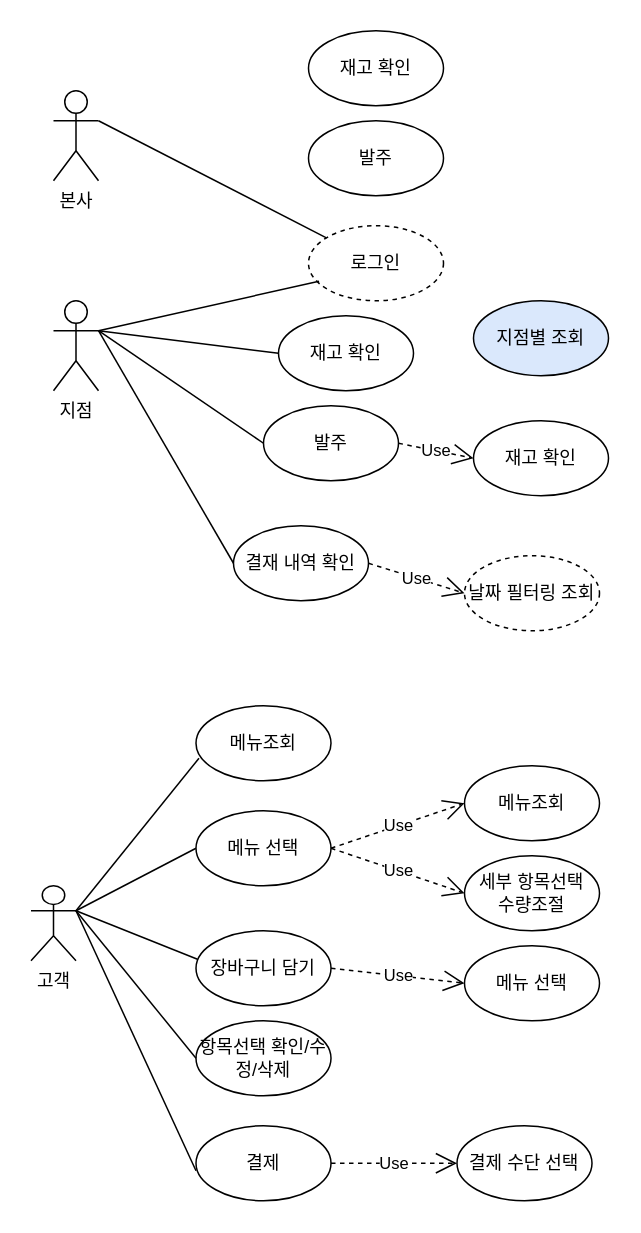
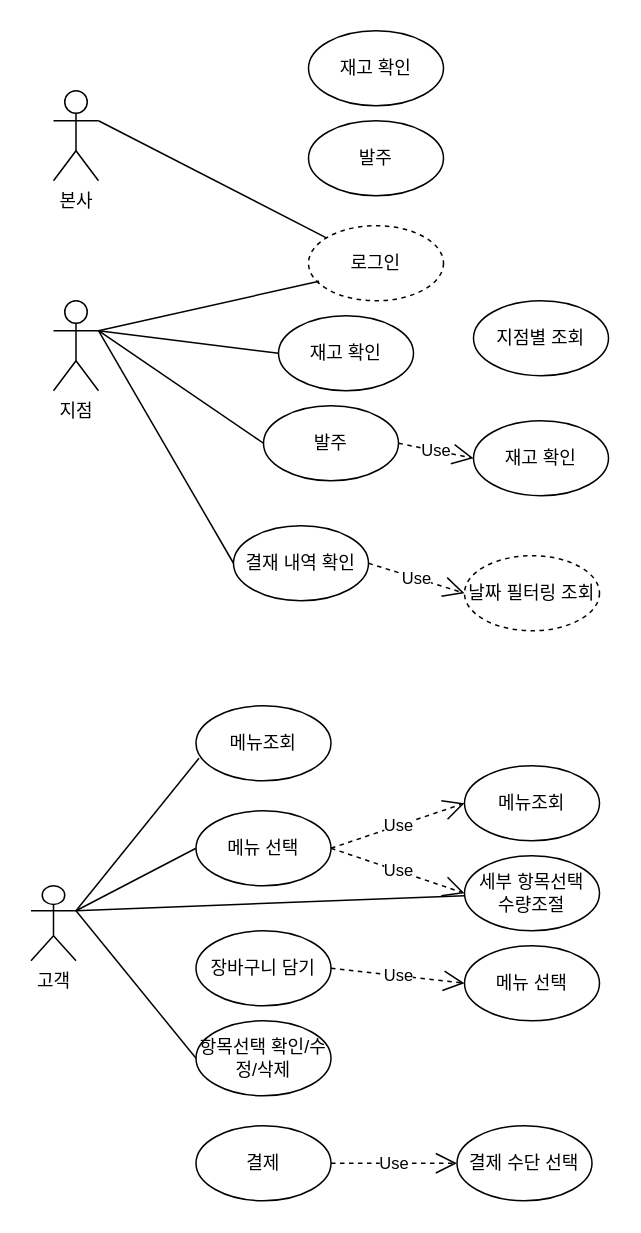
node "지점별 조회": fillcolor #dae8fc -> #ffffff
edge "고객" -- "장바구니 담기": now "고객" -- "세부 항목선택 수량조절"
edge "고객" -- "결제": removed
